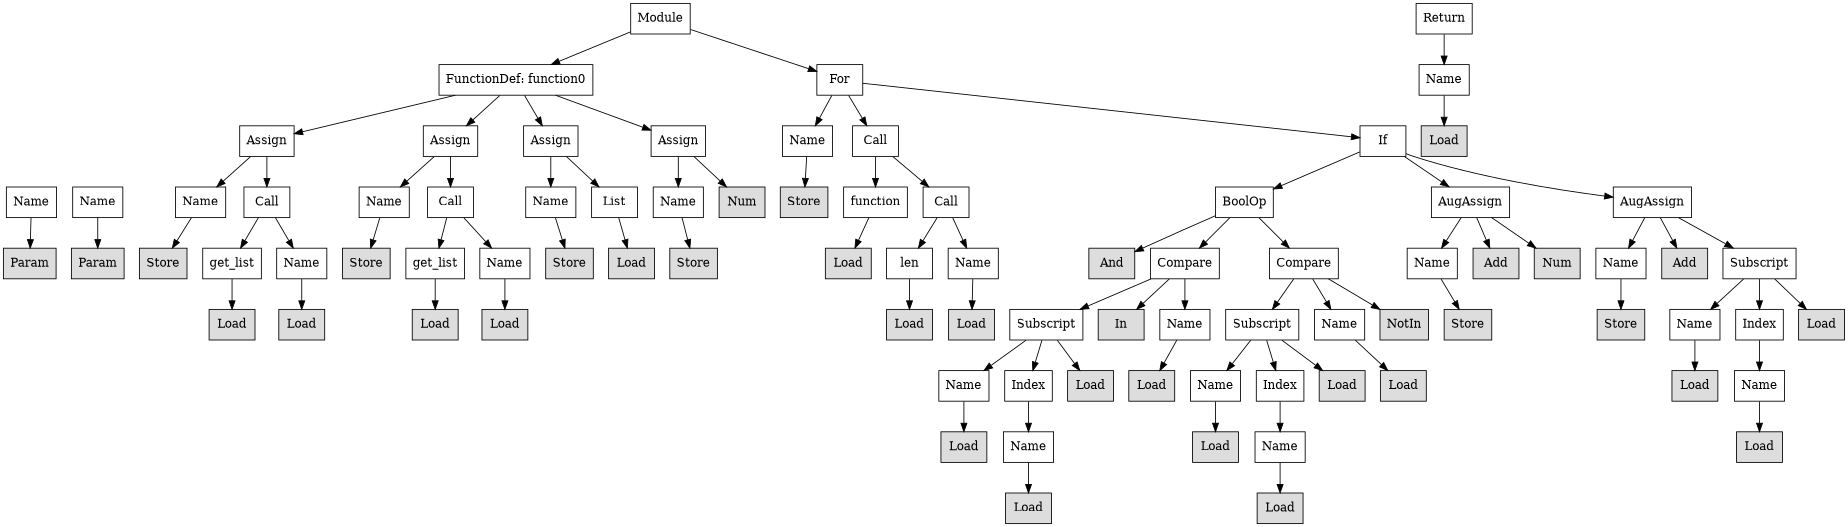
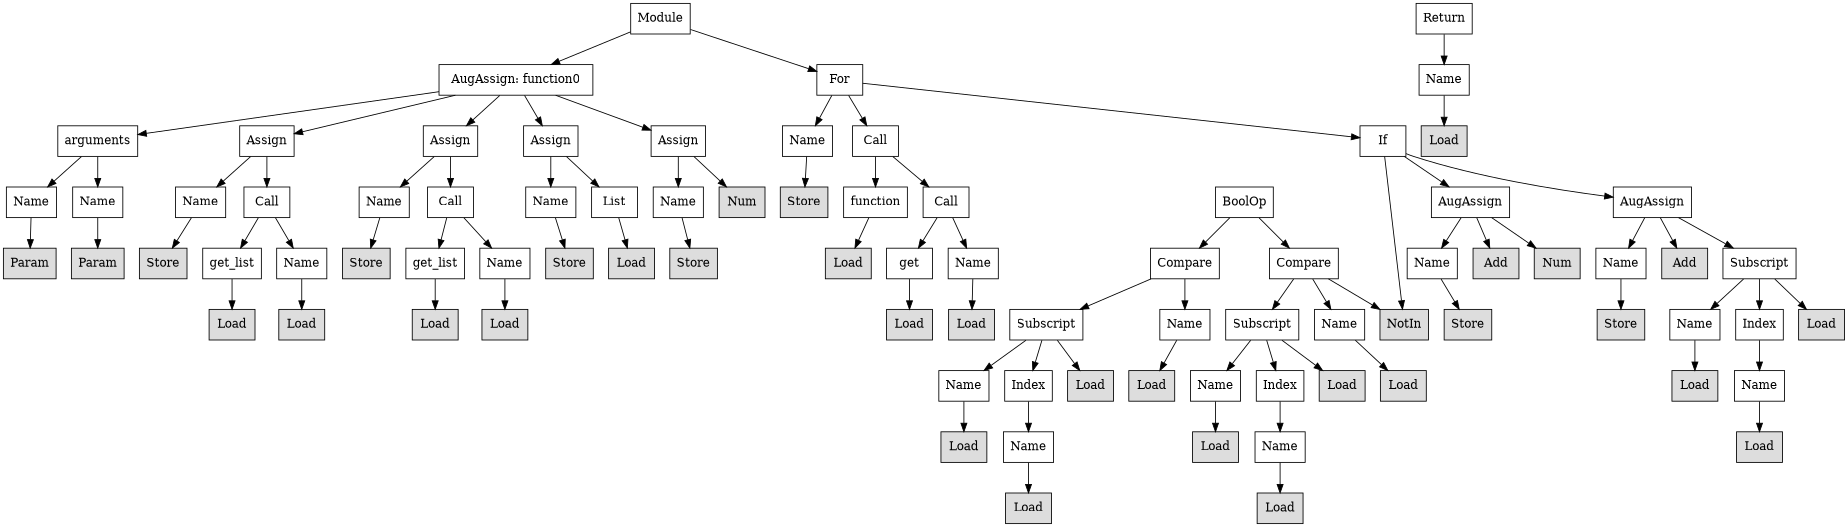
node "FunctionDef: function0": label "FunctionDef: function0" -> "AugAssign: function0"
node "arguments": added
edge "If" -> "BoolOp": now "If" -> "NotIn"
node "len": label "len" -> "get"
node "And": removed
node "In": removed
